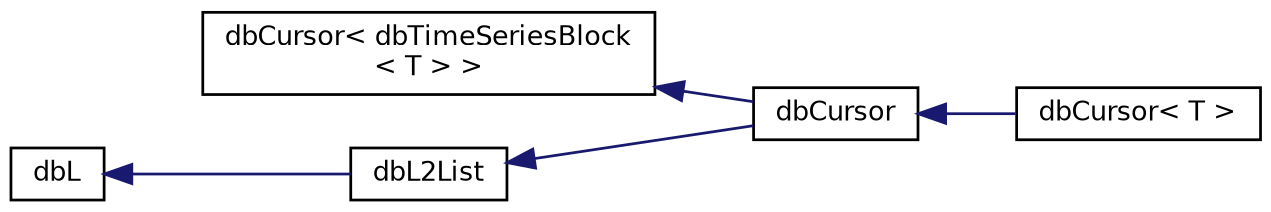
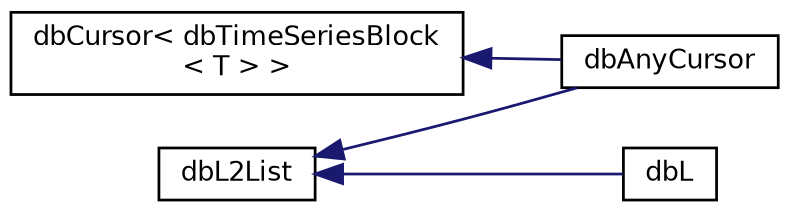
node "dbCursor": label "dbCursor" -> "dbAnyCursor"
node "dbCursor< T >": removed
edge "dbL2List" -> "dbL": reversed
